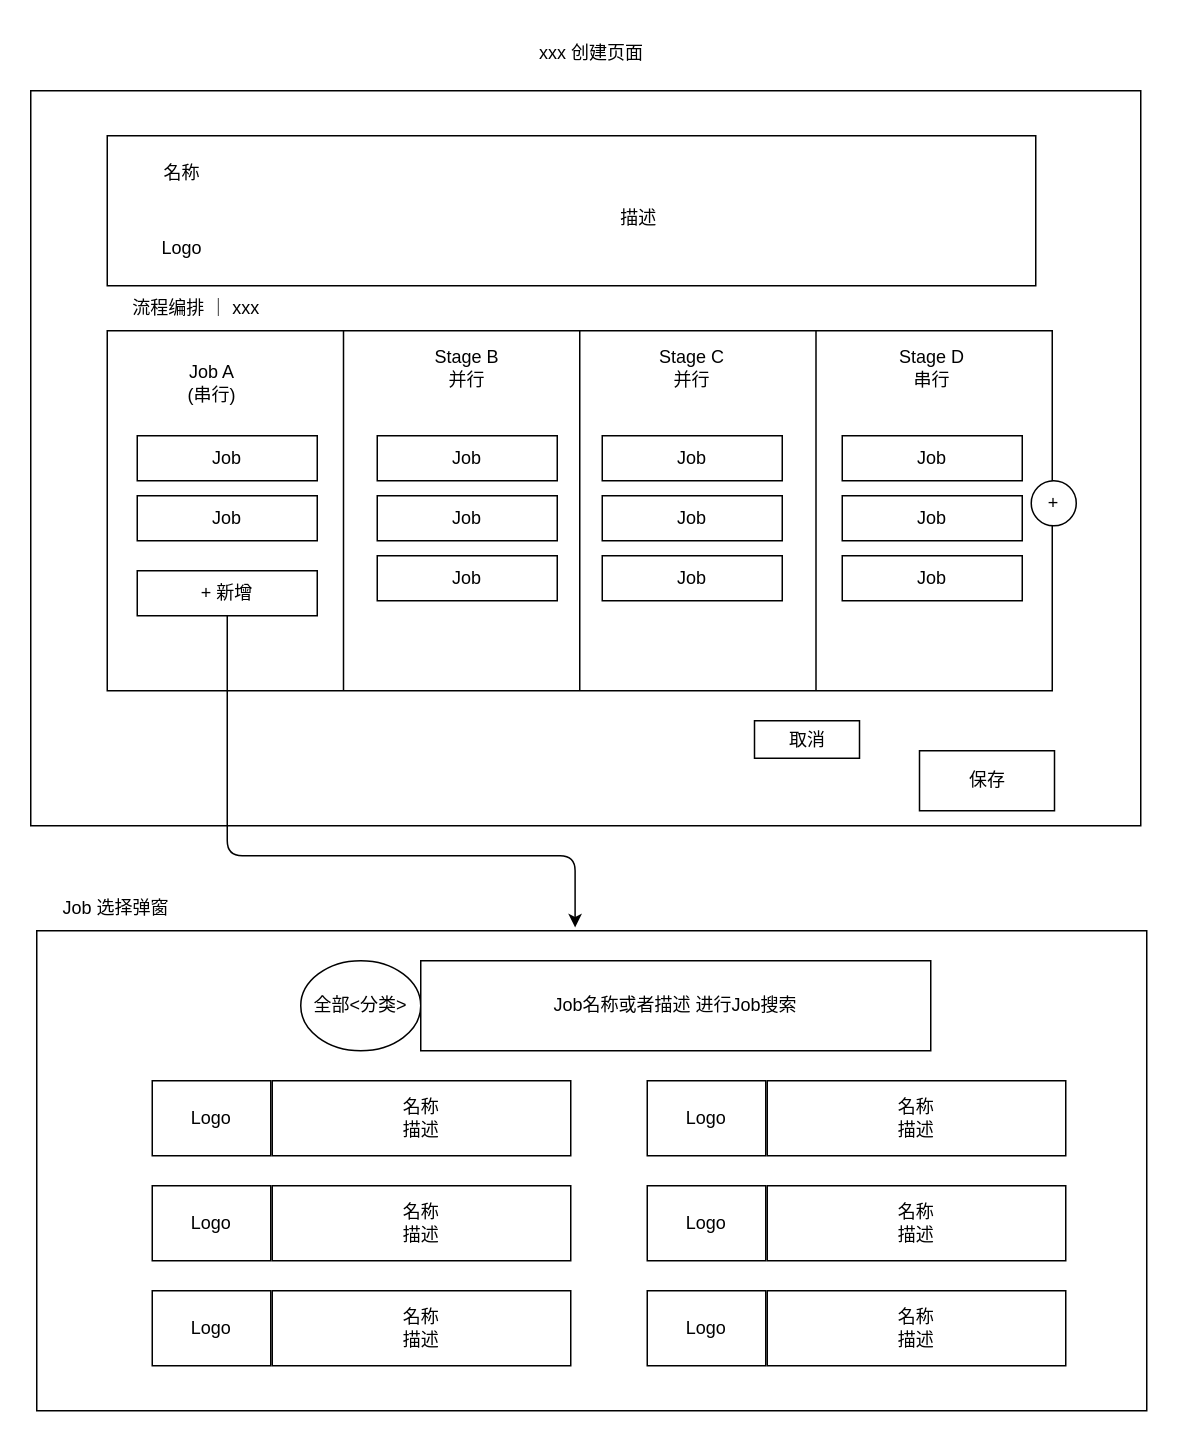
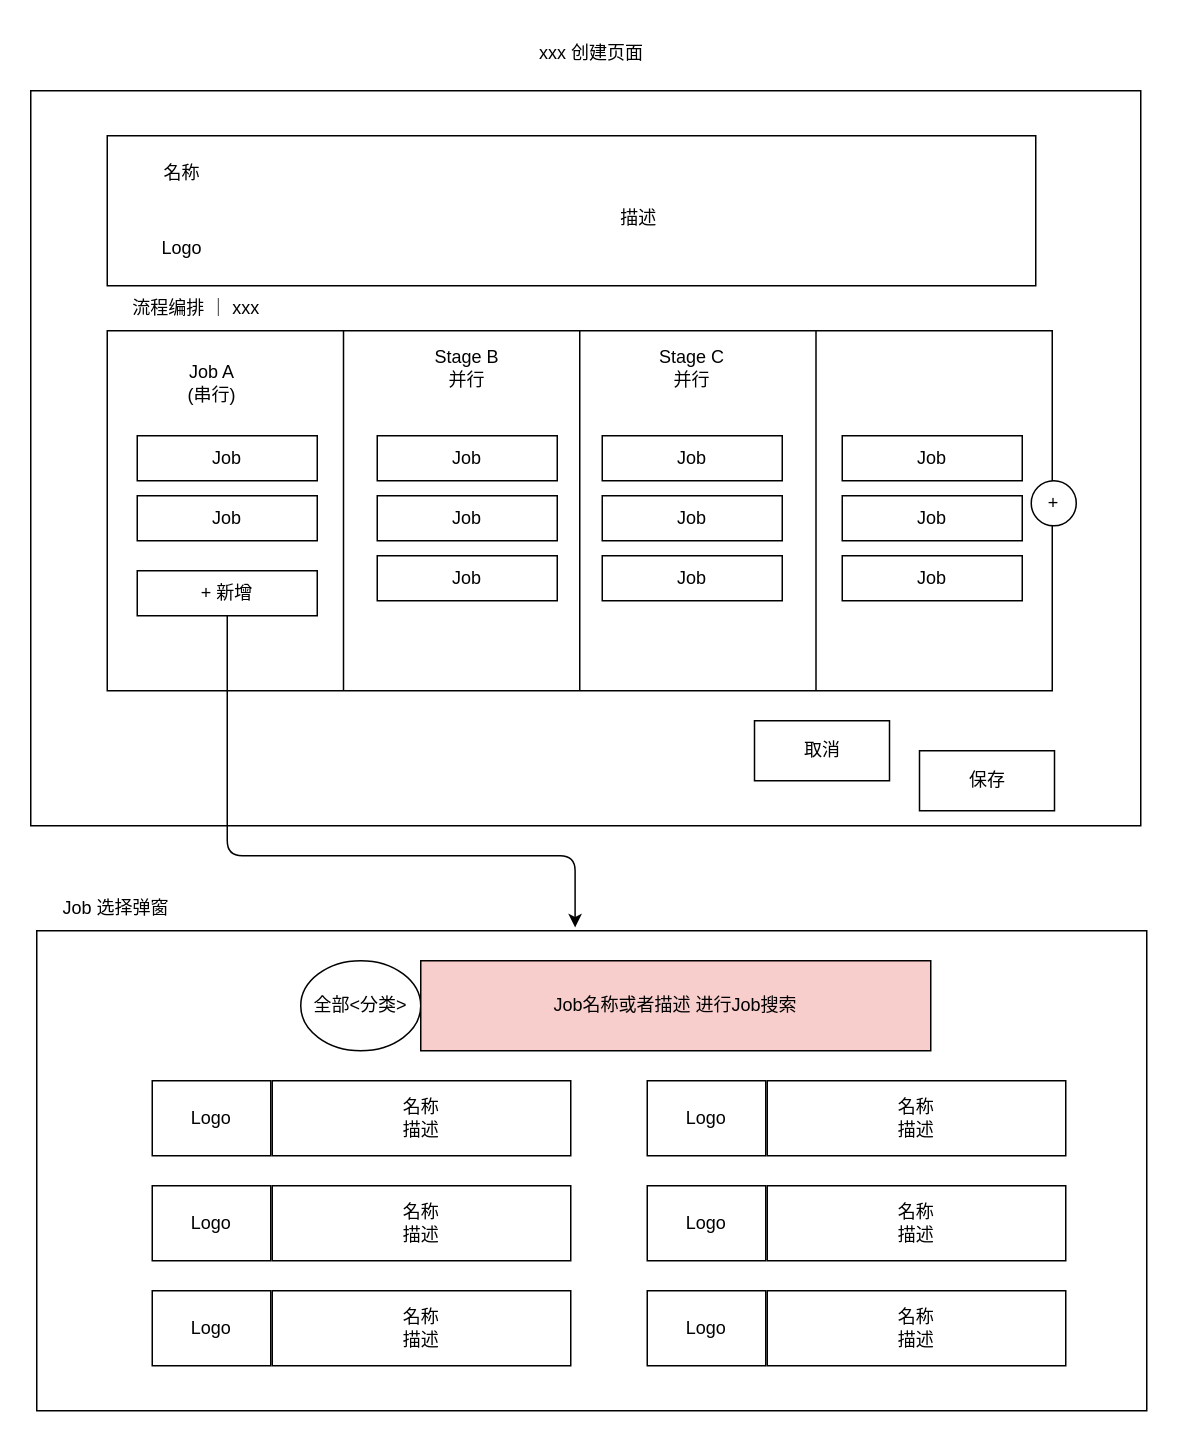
node "Stage D 串行": removed
node "取消": size 105x38 -> 135x60
node "Job名称或者描述 进行Job搜索": fillcolor #ffffff -> #f8cecc
